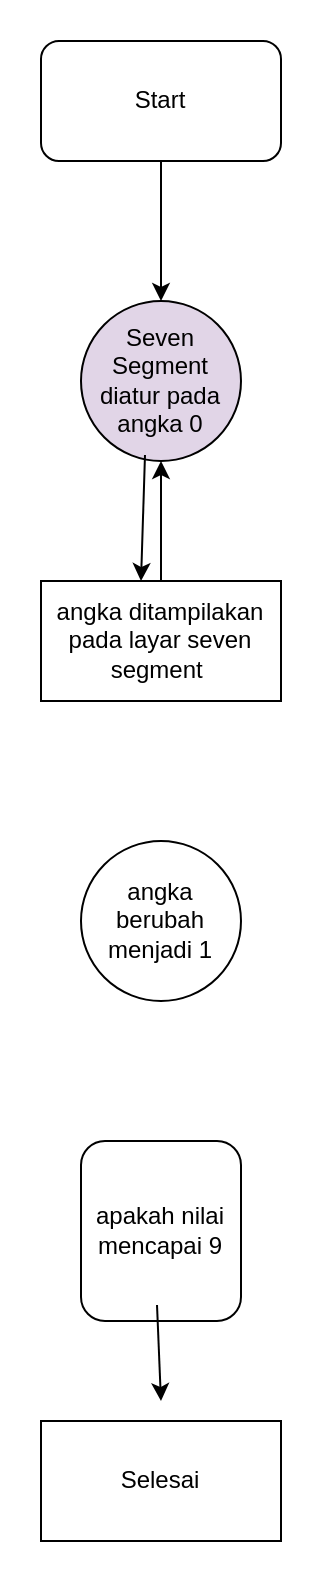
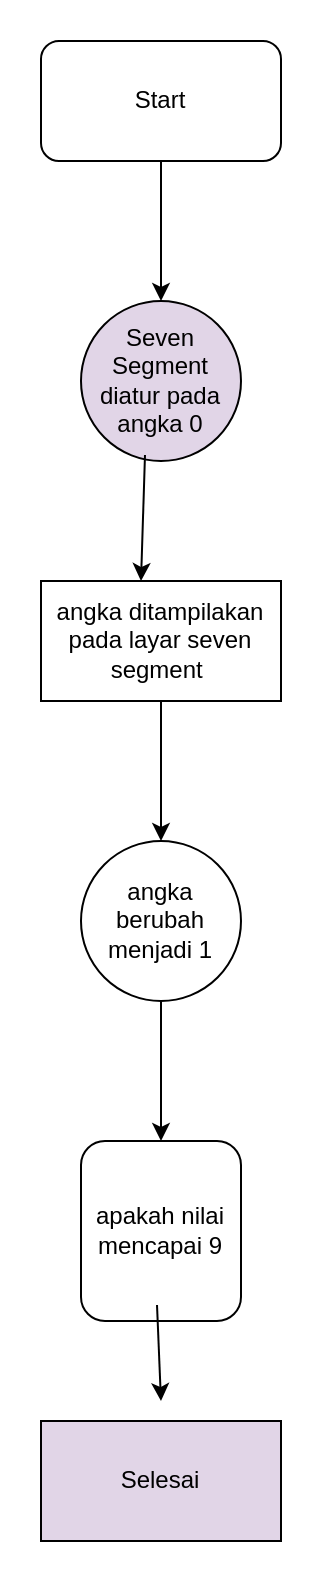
edge "angka ditampilakan pada layar seven segment" -> "Seven Segment diatur pada angka 0": now "angka ditampilakan pada layar seven segment" -> "angka berubah menjadi 1"
edge "angka berubah menjadi 1" -> "apakah nilai mencapai 9": added
node "Selesai": fillcolor #ffffff -> #e1d5e7
